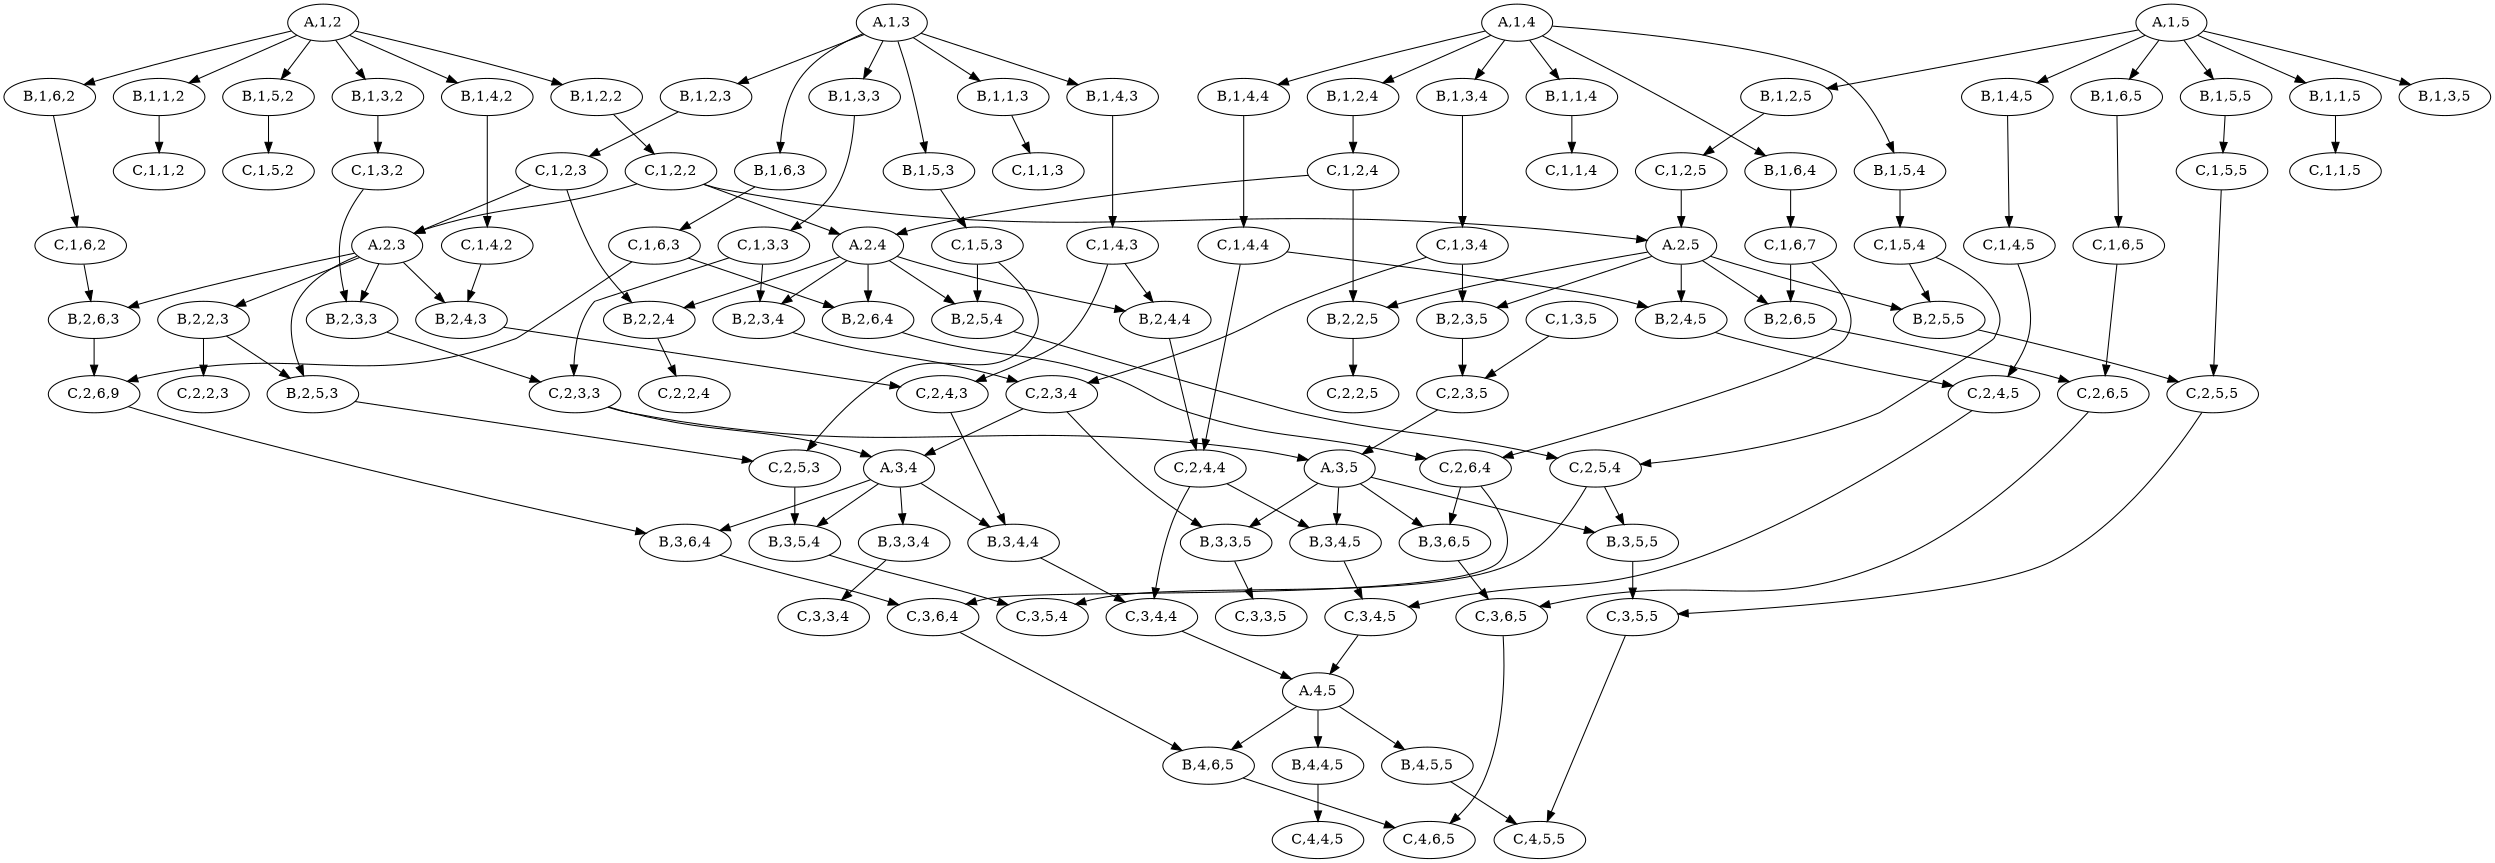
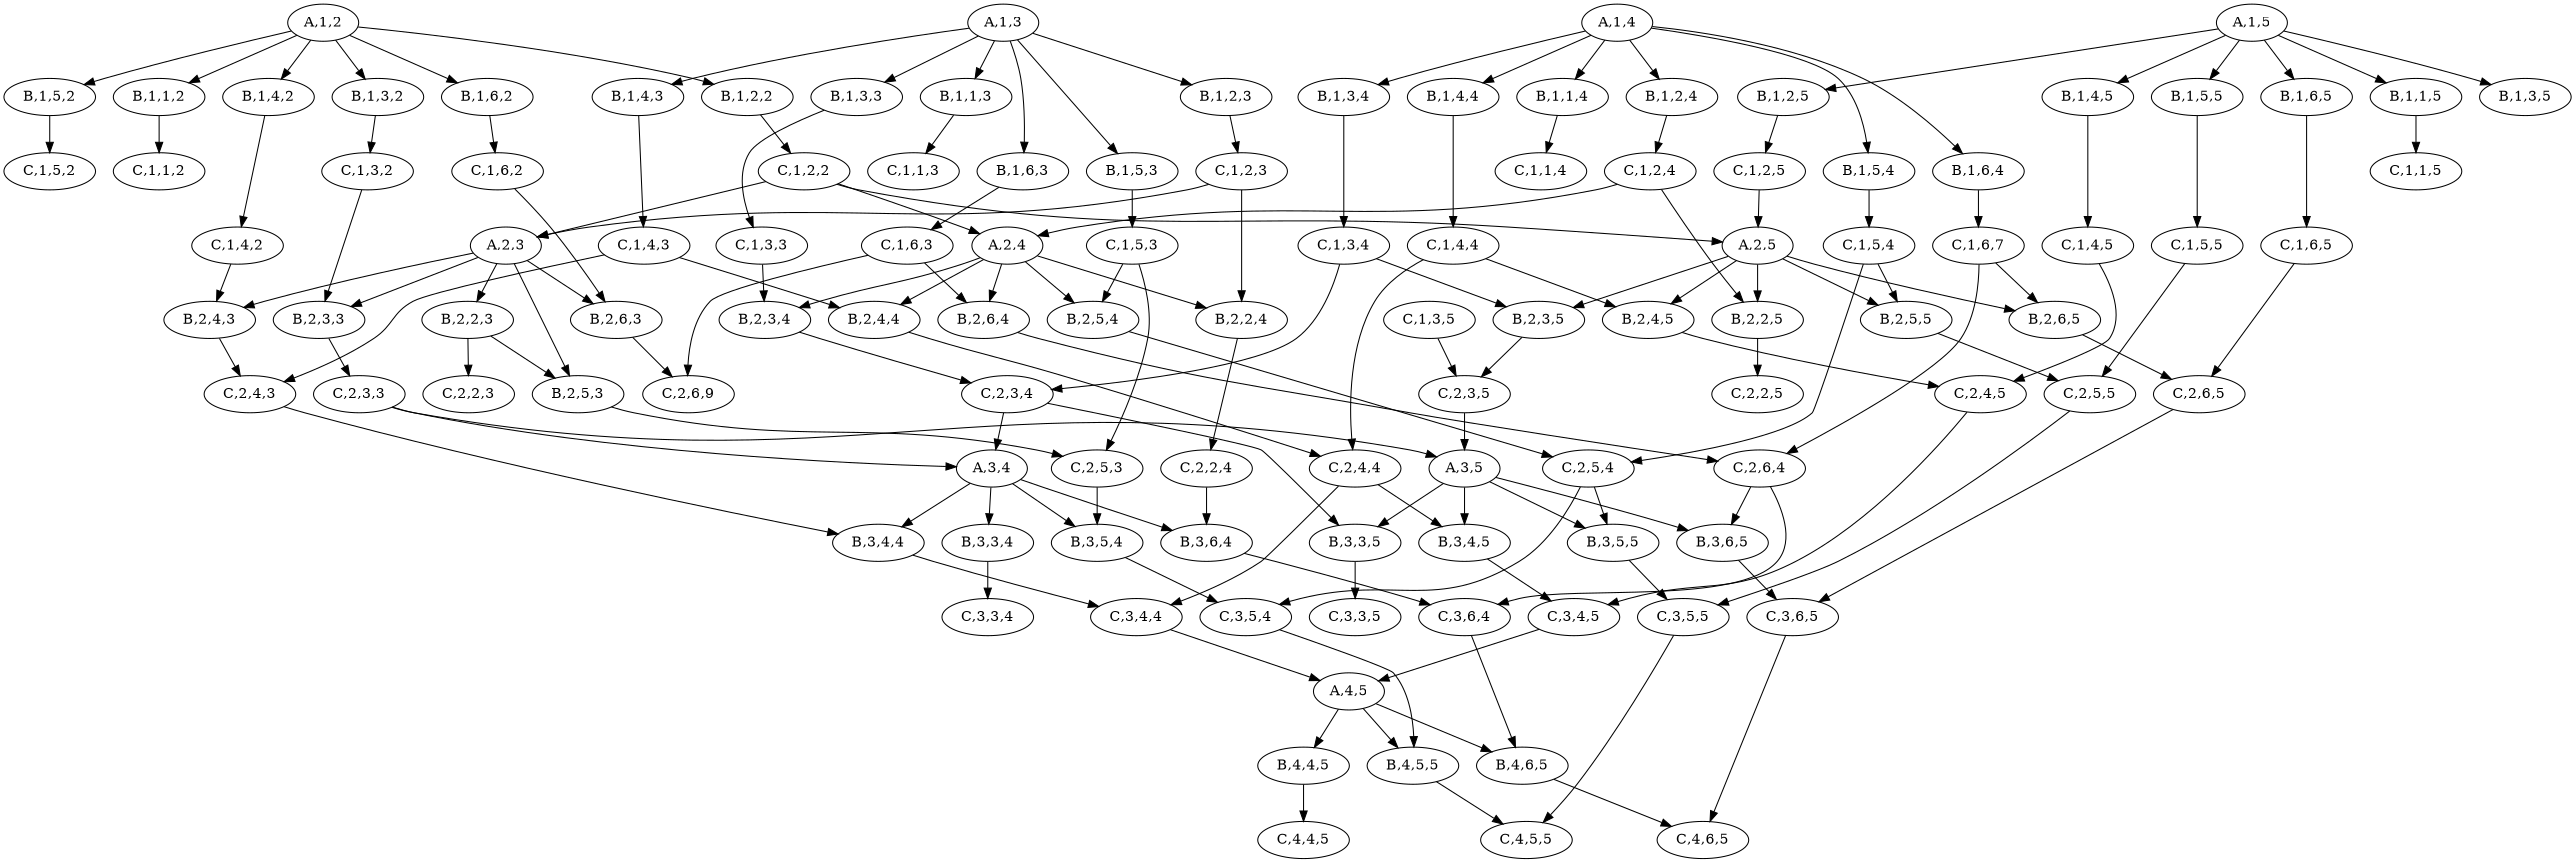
edge "C,1,3,3" -> "C,2,3,3": removed
edge "C,2,6,9" -> "B,3,6,4": now "C,2,2,4" -> "B,3,6,4"
edge "C,3,5,4" -> "B,4,5,5": added
